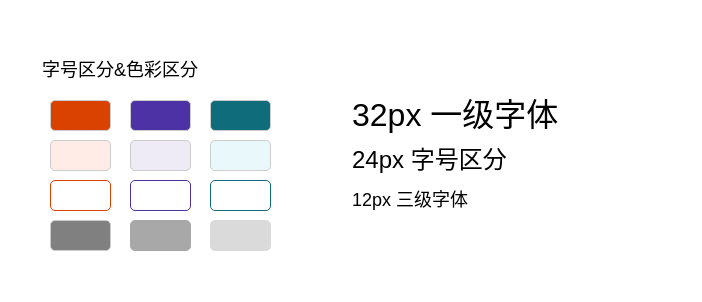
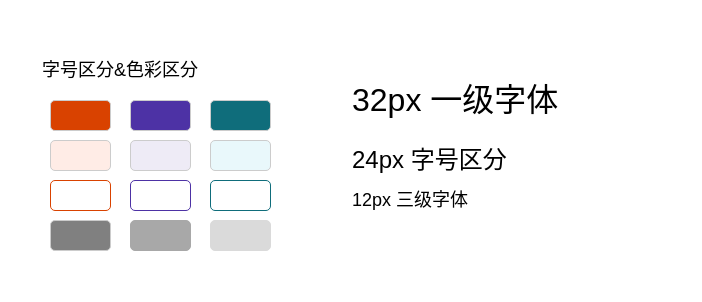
node "32px 一级字体": moved (491, 116) -> (491, 101)
